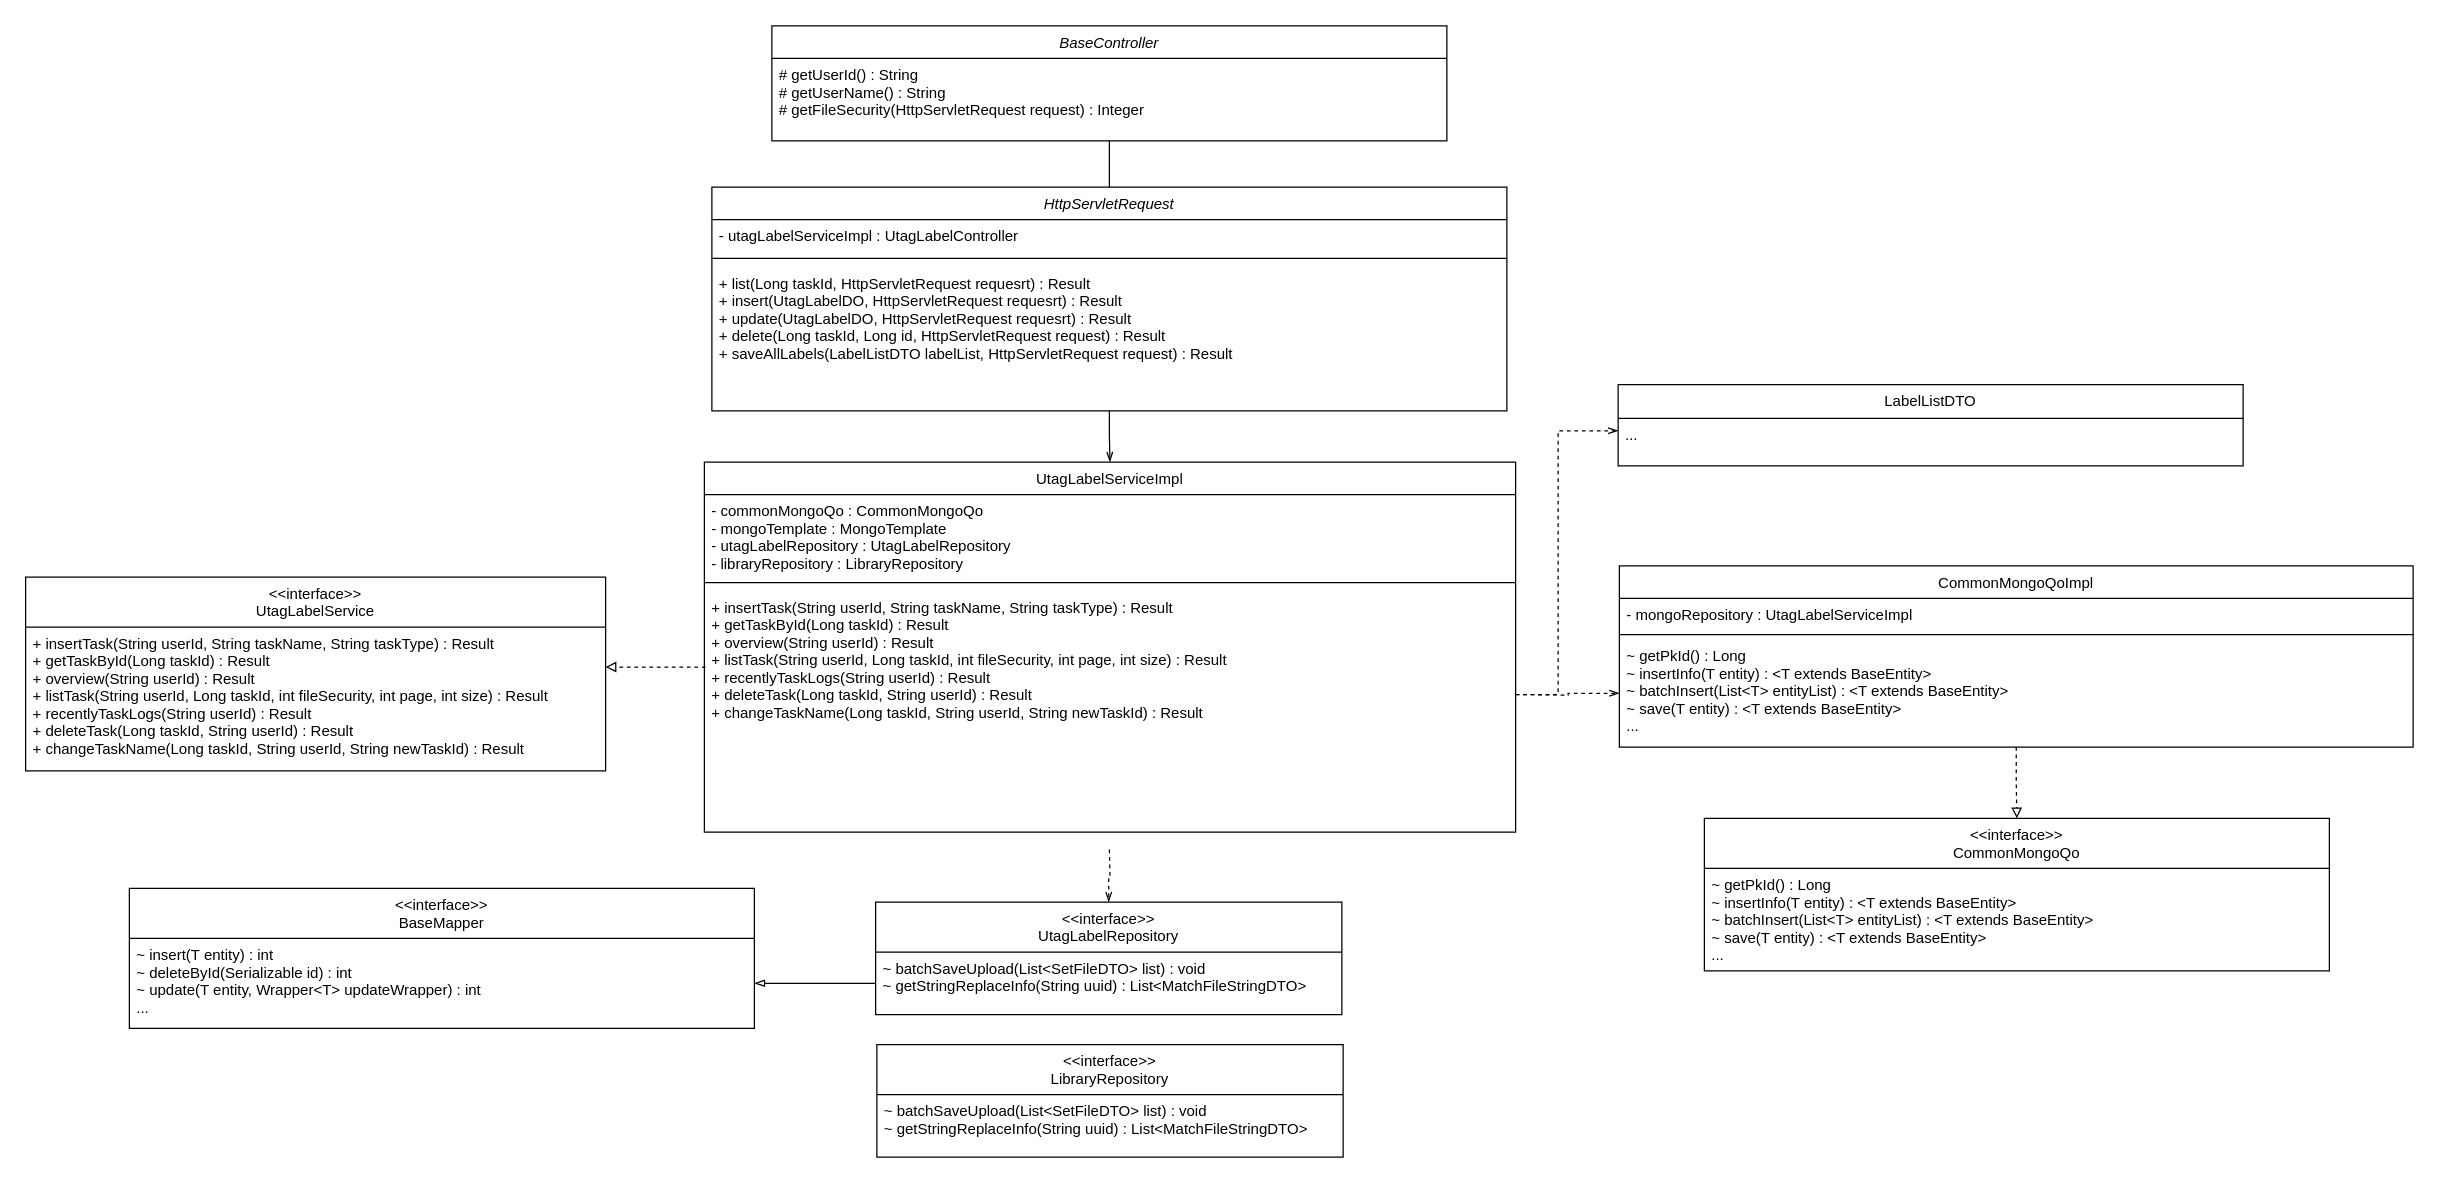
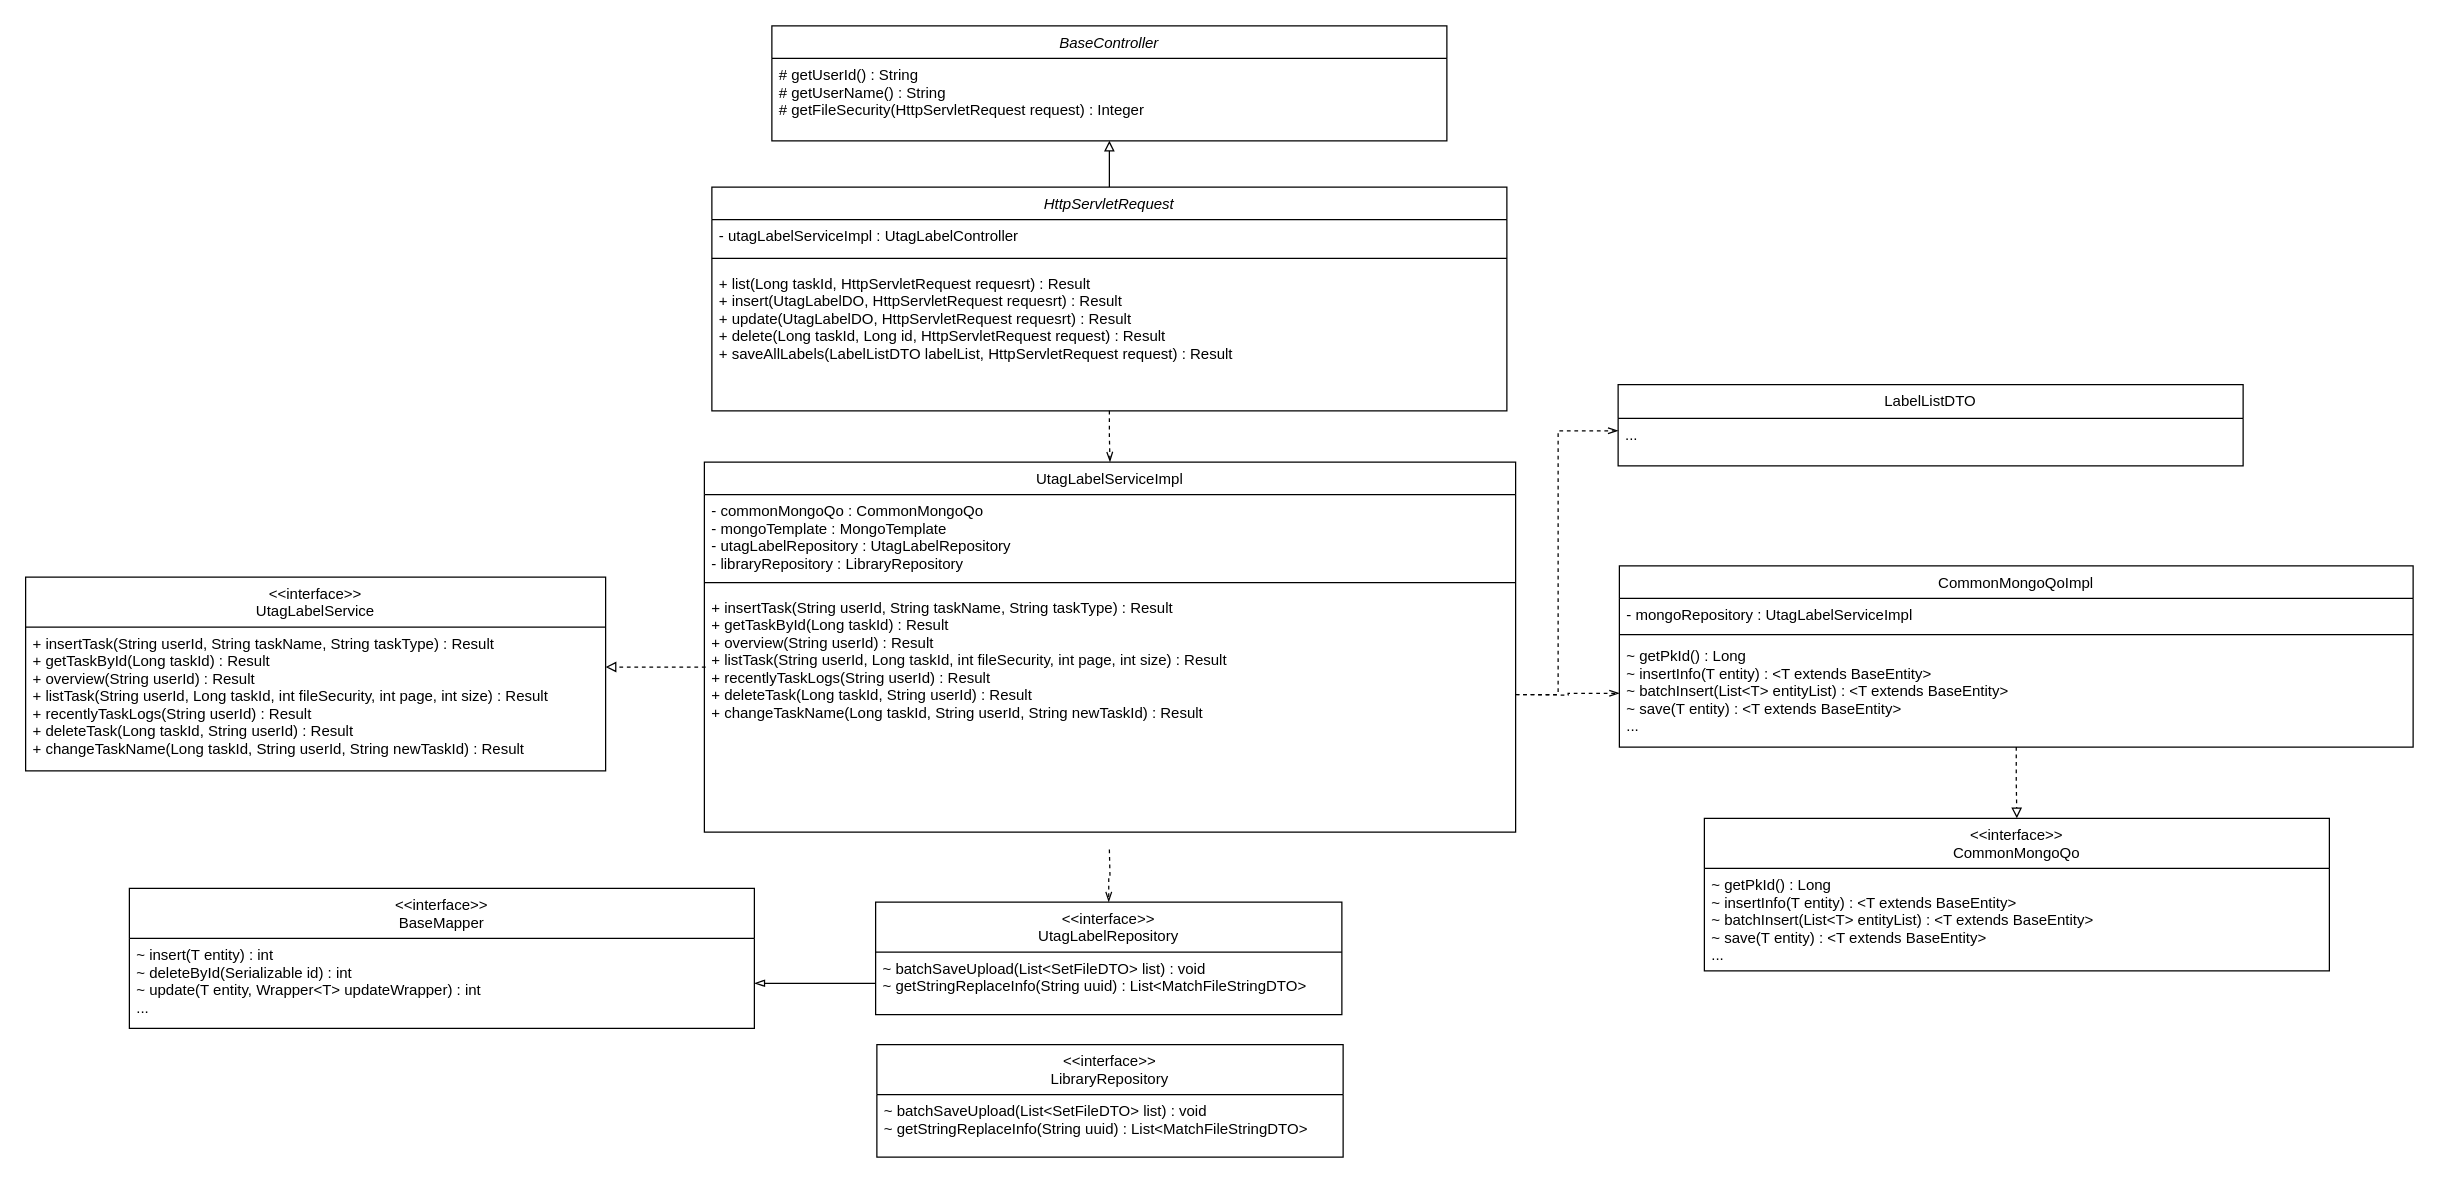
edge "BaseController" -- "HttpServletRequest": arrowhead none -> block
edge "HttpServletRequest" -> "UtagLabelServiceImpl": style solid -> dashed
